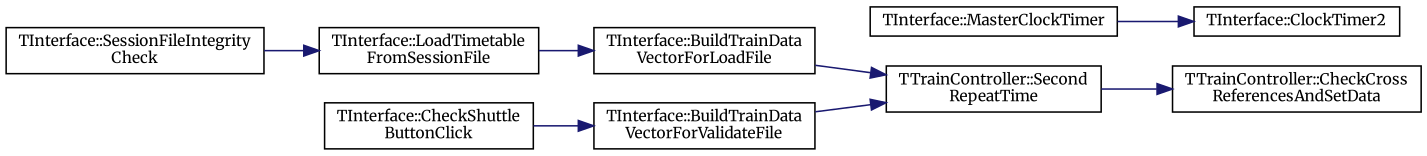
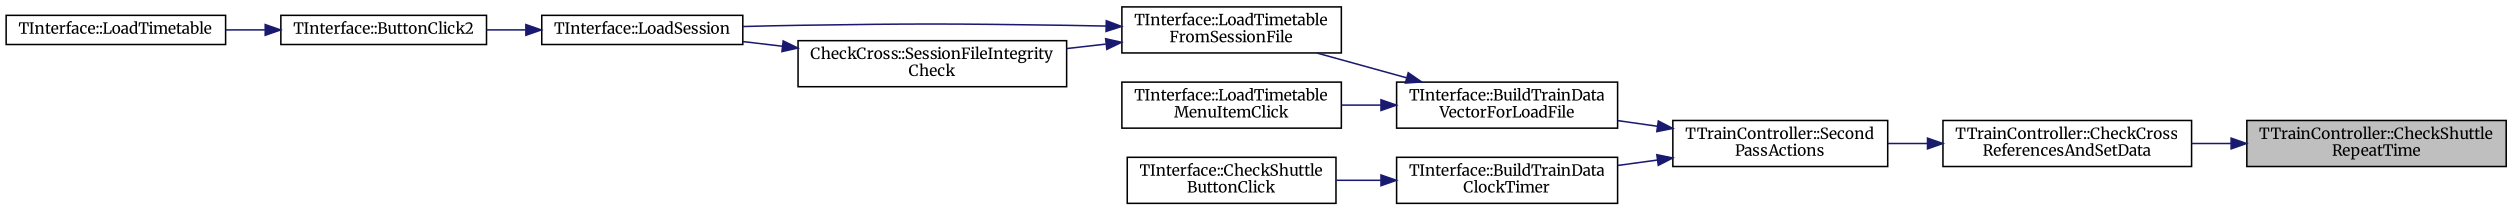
node "TInterface::MasterClockTimer": label "TInterface::MasterClockTimer" -> "TInterface::LoadTimetable"
node "TInterface::ClockTimer2": label "TInterface::ClockTimer2" -> "TInterface::ButtonClick2"
node "TInterface::LoadSession": added
node "TInterface::SessionFileIntegrity Check": label "TInterface::SessionFileIntegrity Check" -> "CheckCross::SessionFileIntegrity Check"
node "TTrainController::Second RepeatTime": label "TTrainController::Second RepeatTime" -> "TTrainController::Second PassActions"
node "TInterface::LoadTimetable MenuItemClick": added
node "TInterface::BuildTrainData VectorForValidateFile": label "TInterface::BuildTrainData VectorForValidateFile" -> "TInterface::BuildTrainData ClockTimer"
node "TTrainController::CheckShuttle RepeatTime": added
